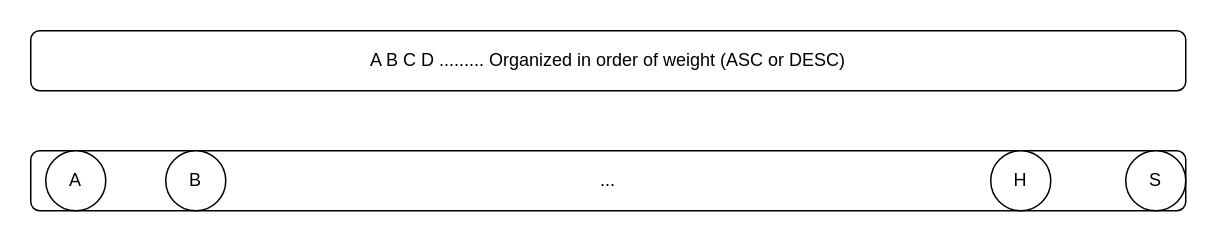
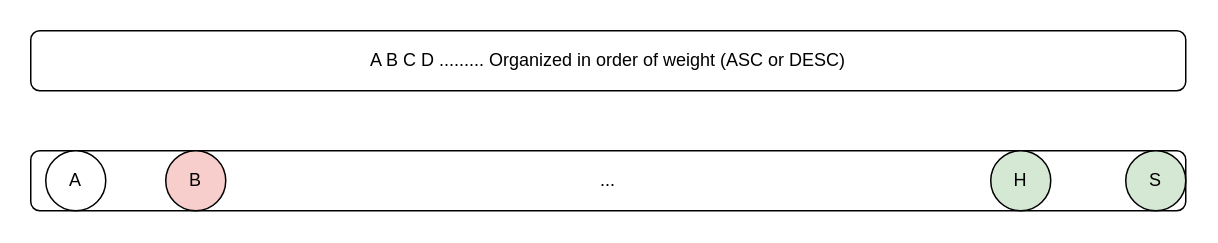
node "B": fillcolor #ffffff -> #f8cecc
node "H": fillcolor #ffffff -> #d5e8d4
node "S": fillcolor #ffffff -> #d5e8d4
